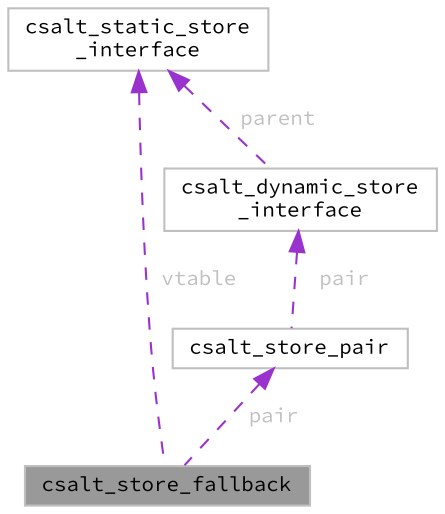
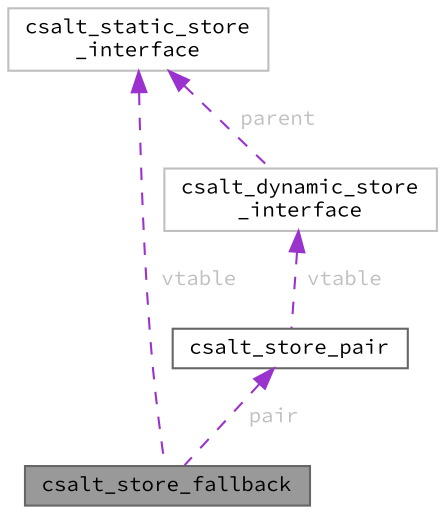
edge "csalt_store_pair" -> "csalt_dynamic_store _interface": label " pair" -> " vtable"
node "csalt_store_pair": color grey75 -> gray40
node "csalt_store_fallback": color grey75 -> gray40
